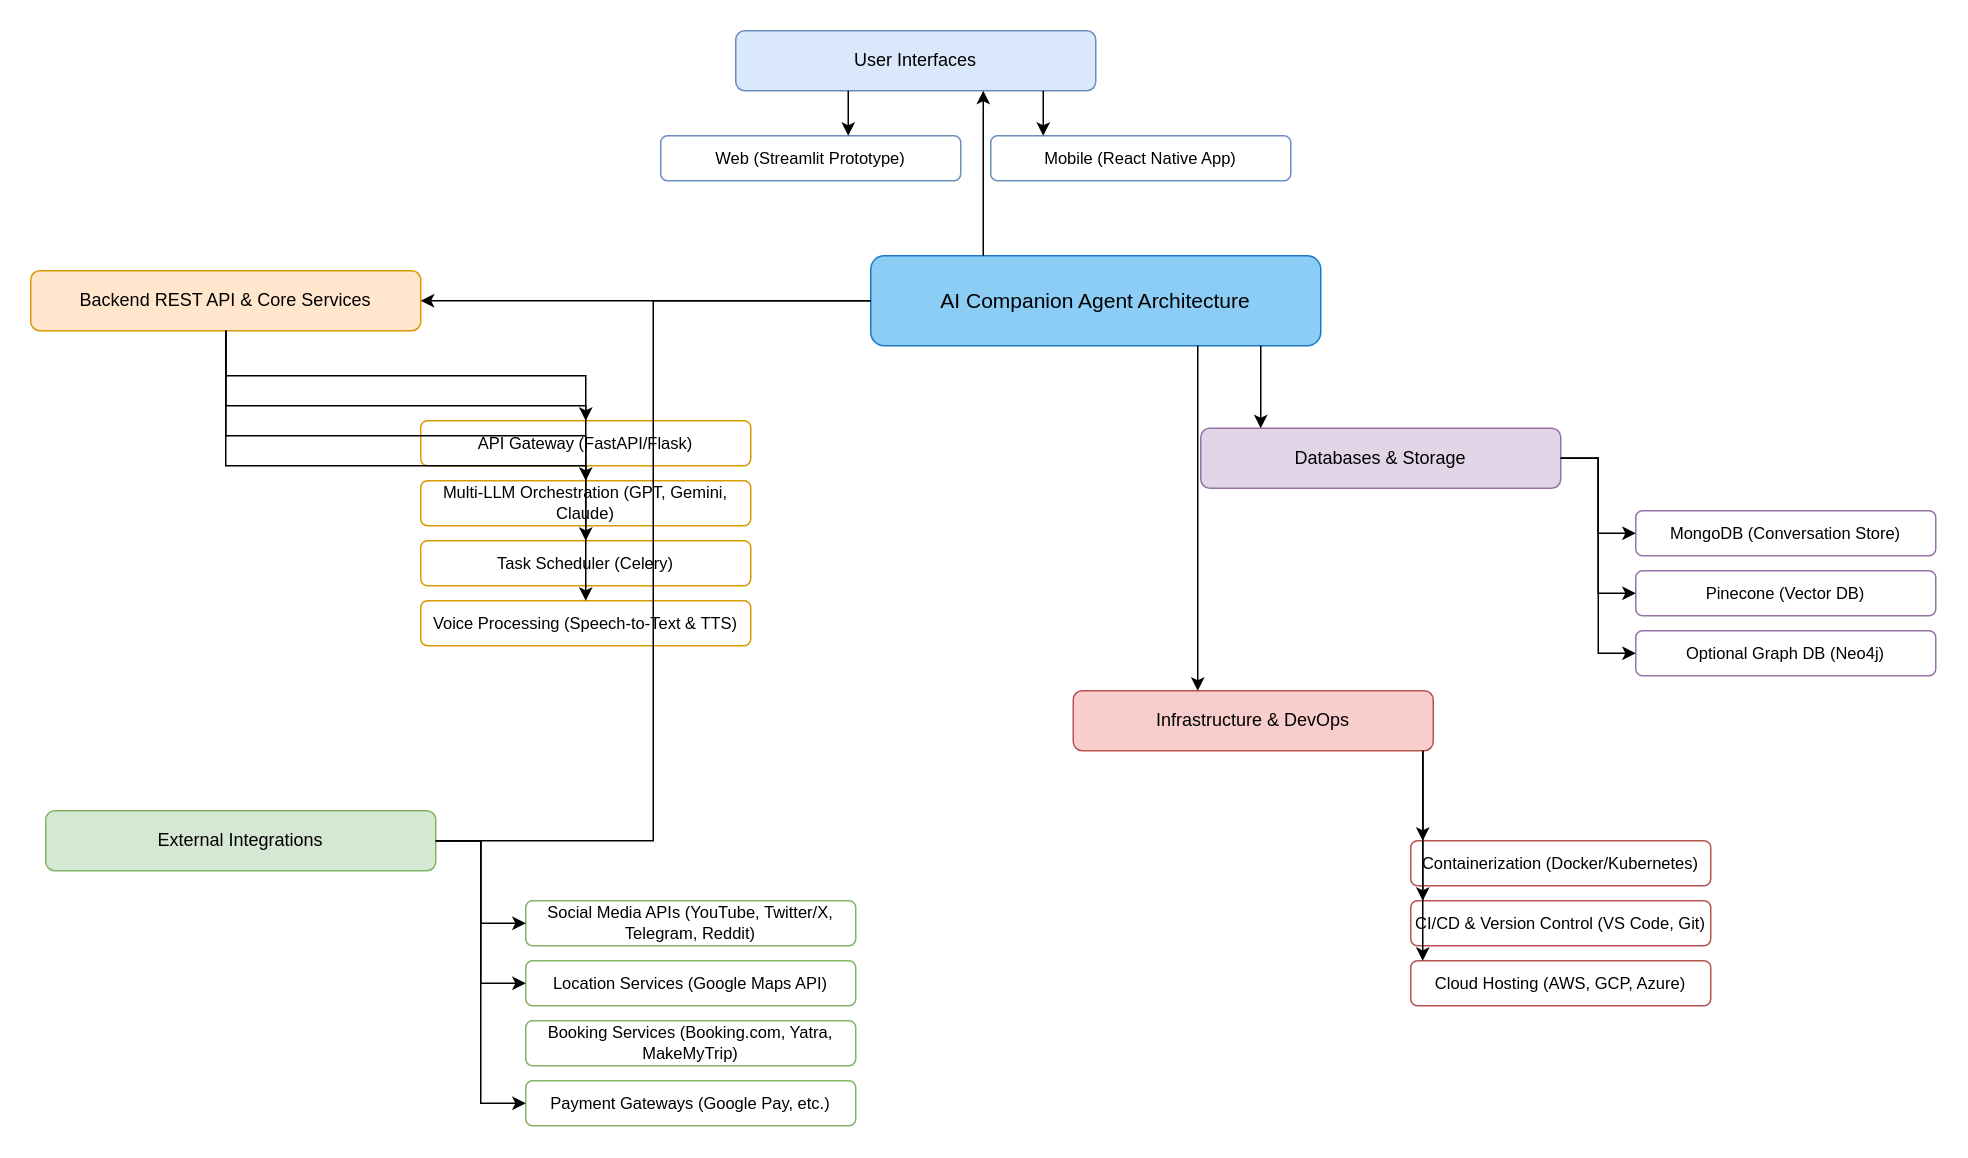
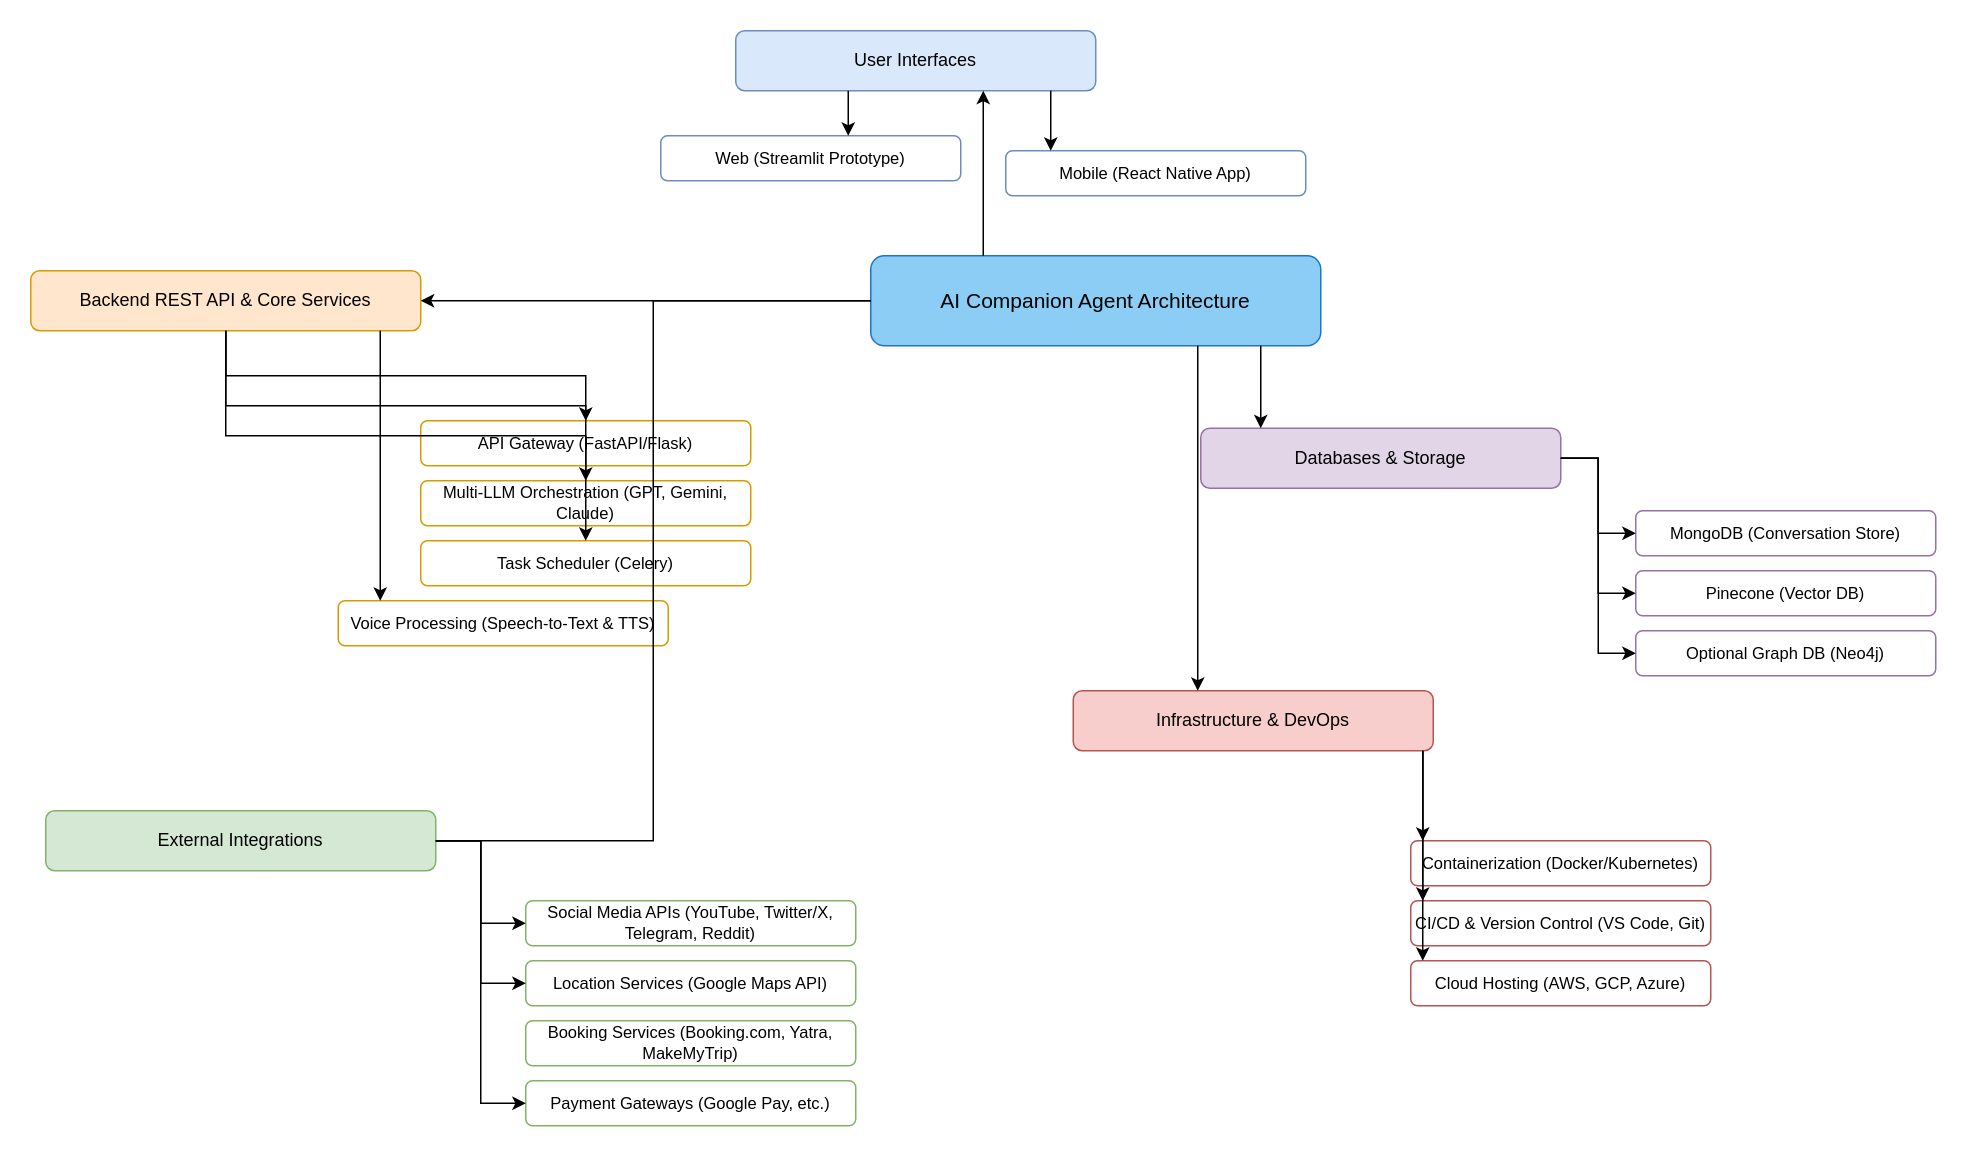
node "Mobile (React Native App)": moved (1141, 158) -> (1156, 173)
node "Voice Processing (Speech-to-Text & TTS)": moved (586, 623) -> (503, 623)
